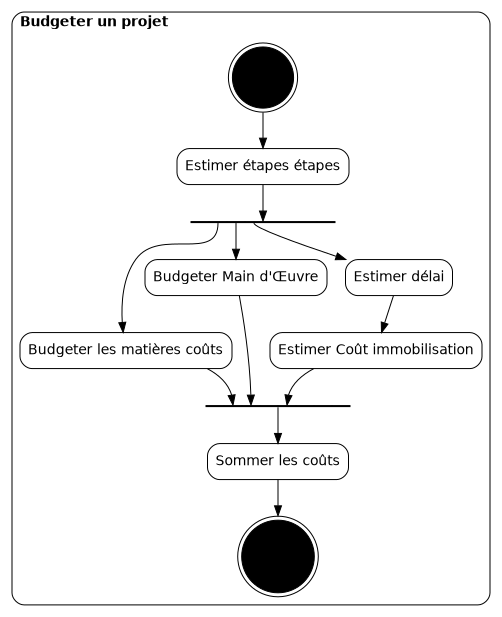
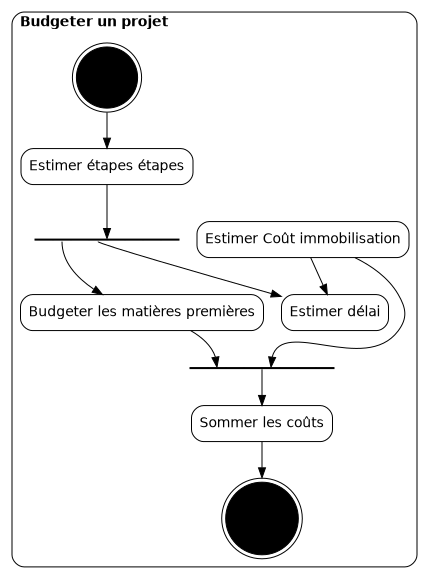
node "Budgeter Main d'Œuvre": removed
edge "Estimer délai" -> "Estimer Coût immobilisation": reversed
node "Budgeter les matières coûts": label "Budgeter les matières coûts" -> "Budgeter les matières premières"
